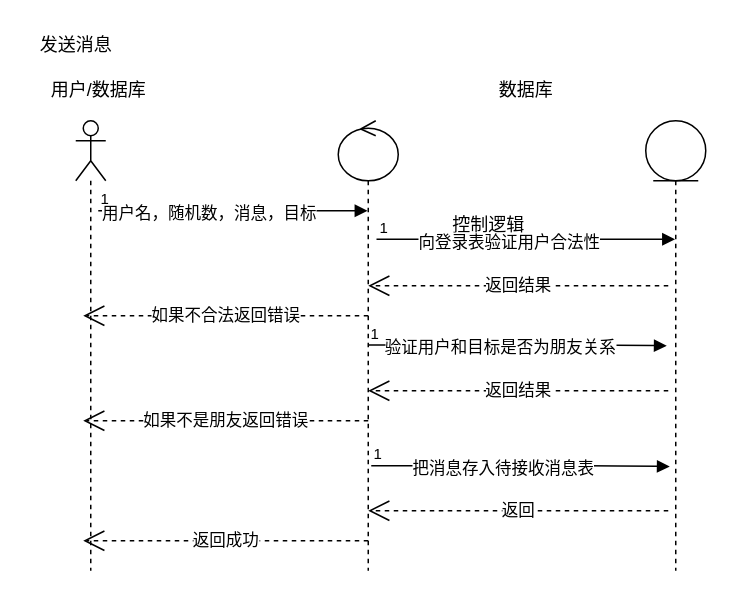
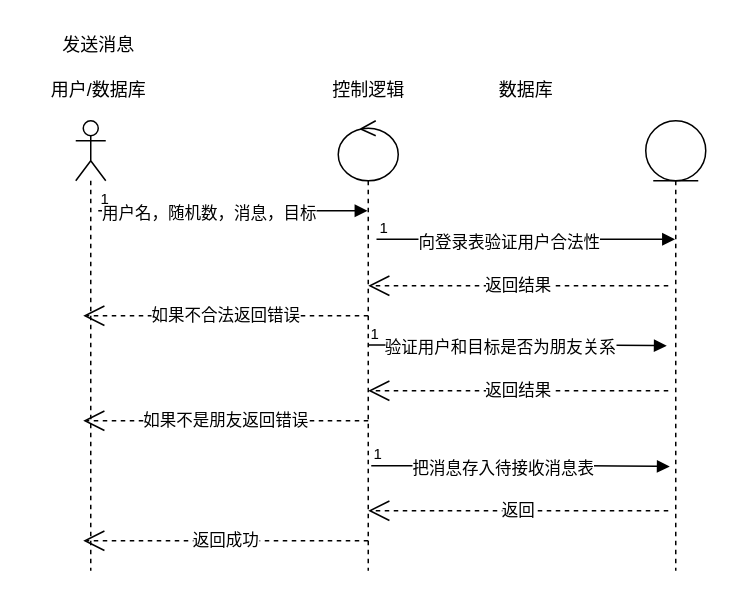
node "发送消息": moved (76, 46) -> (98, 46)
node "控制逻辑": moved (488, 226) -> (368, 91)
